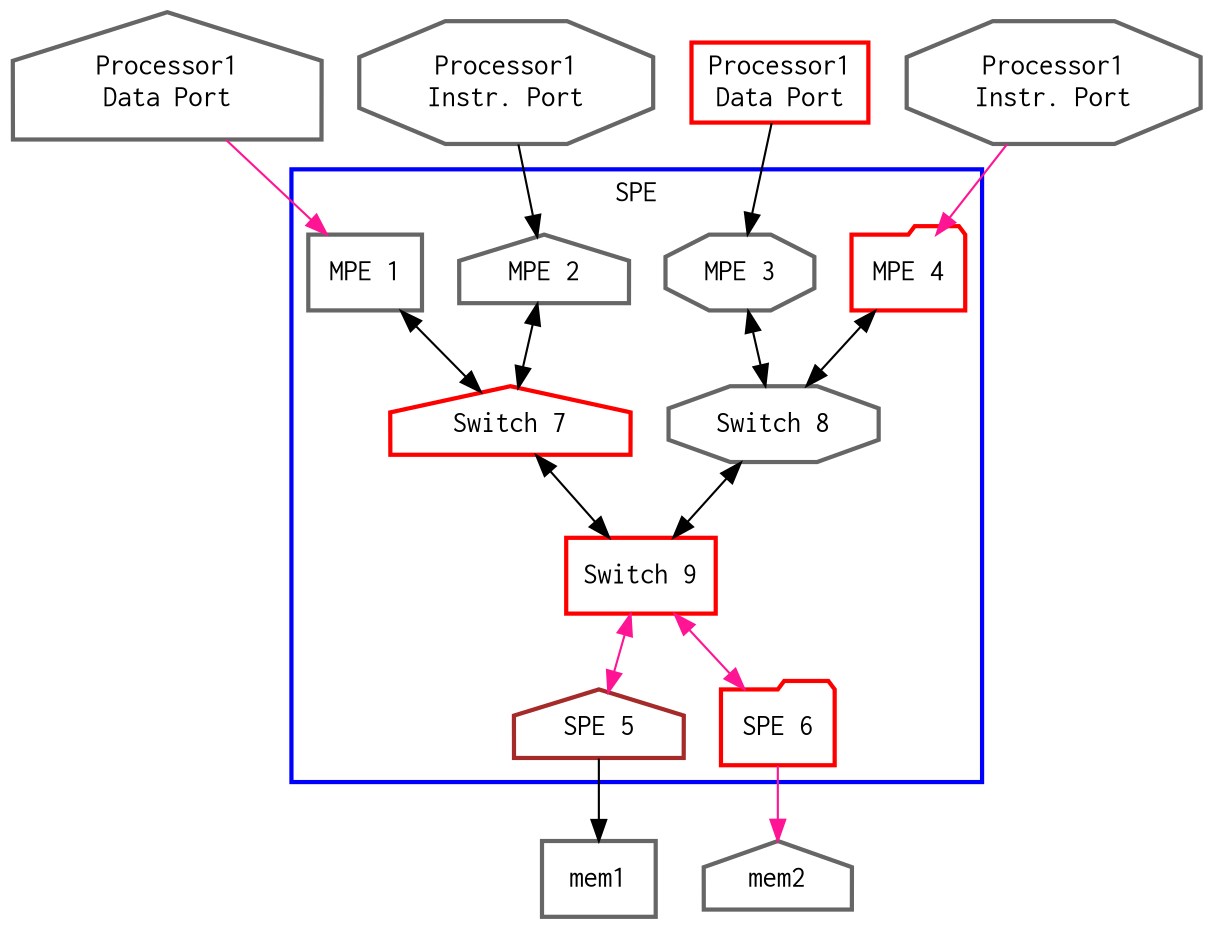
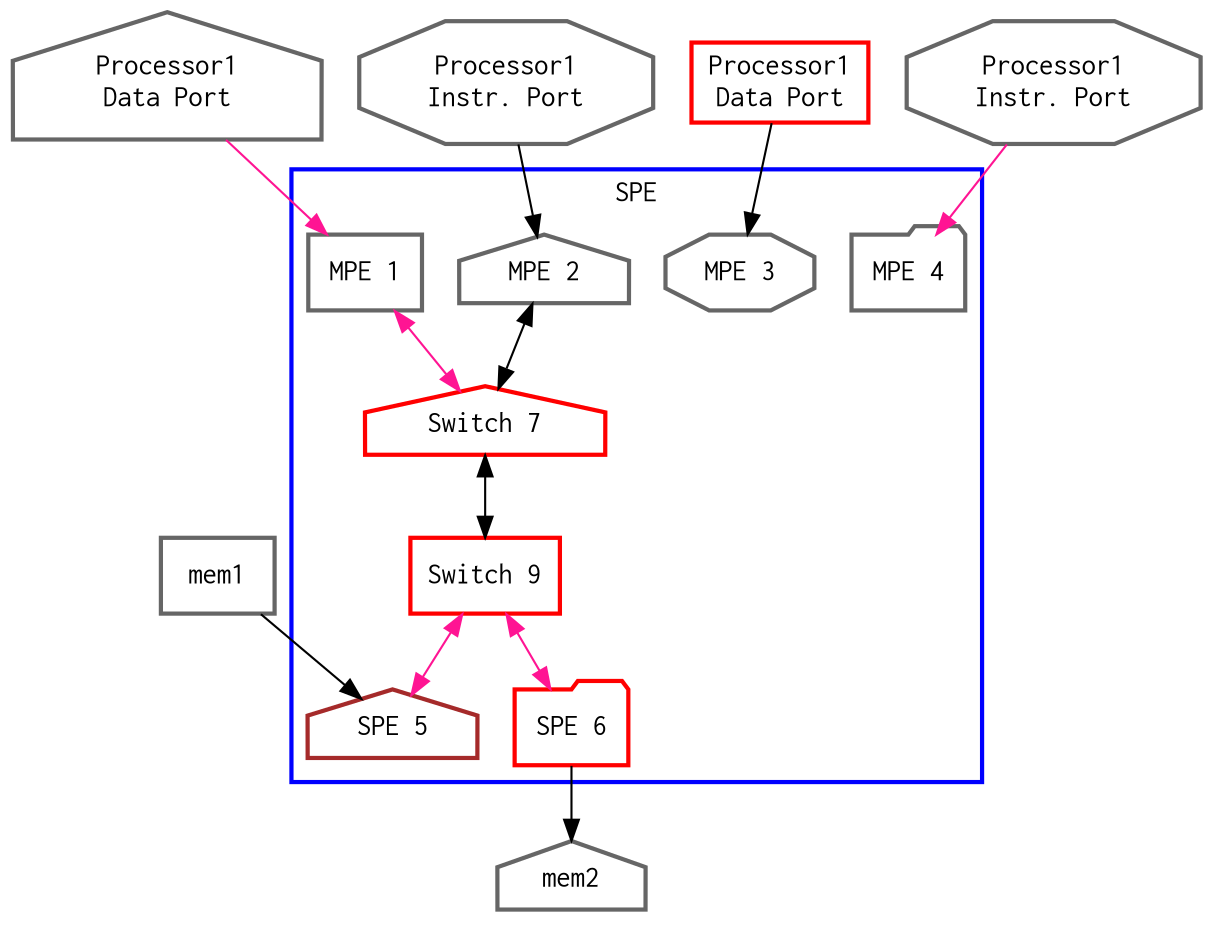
node "MPE 4": color red -> gray40
edge "MPE 1" -- "Switch 7": color black -> deeppink
node "Switch 8": removed
edge "SPE 5" -> "mem1": reversed
edge "SPE 6" -> "mem2": color deeppink -> black
